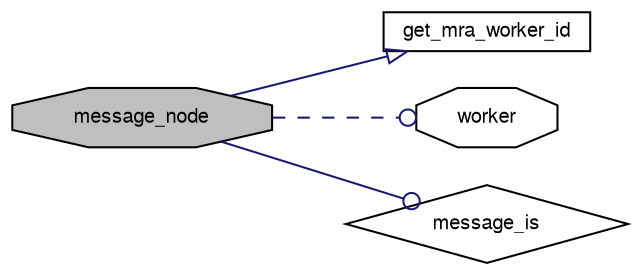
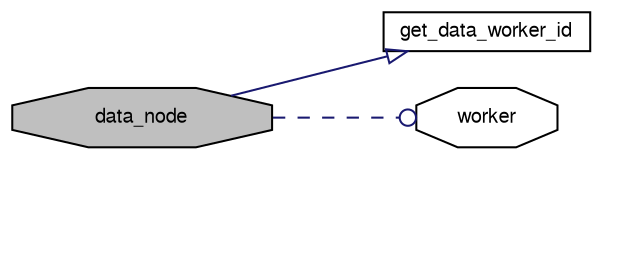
node "get_mra_worker_id": label "get_mra_worker_id" -> "get_data_worker_id"
node "message_node": label "message_node" -> "data_node"
node "message_is": removed
